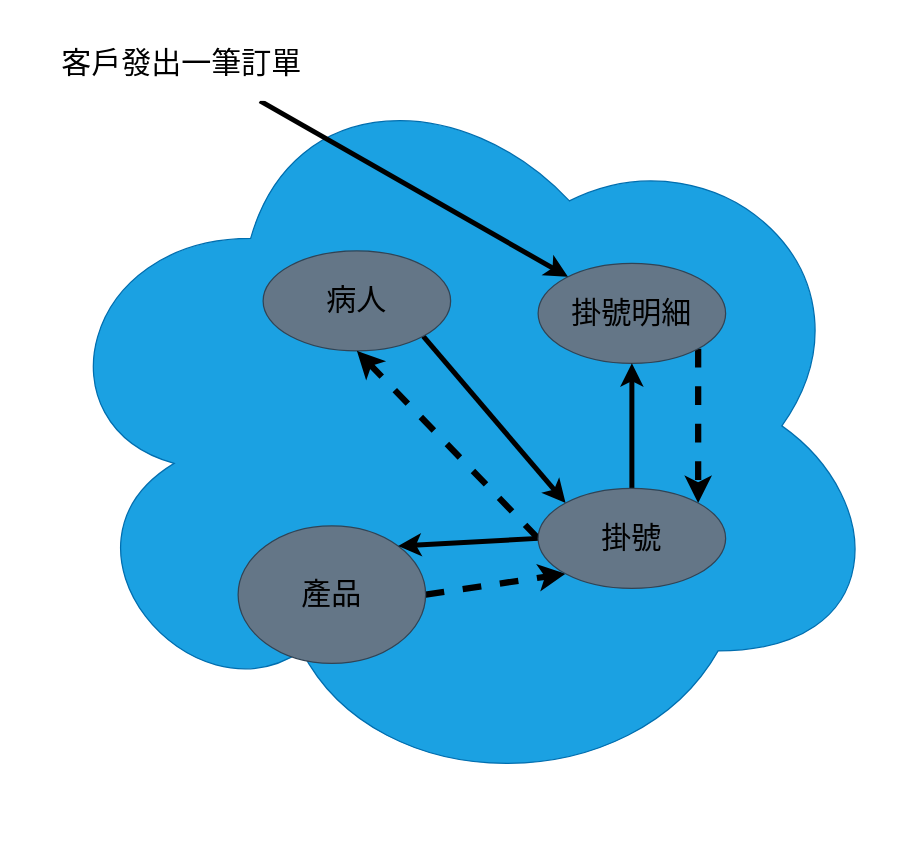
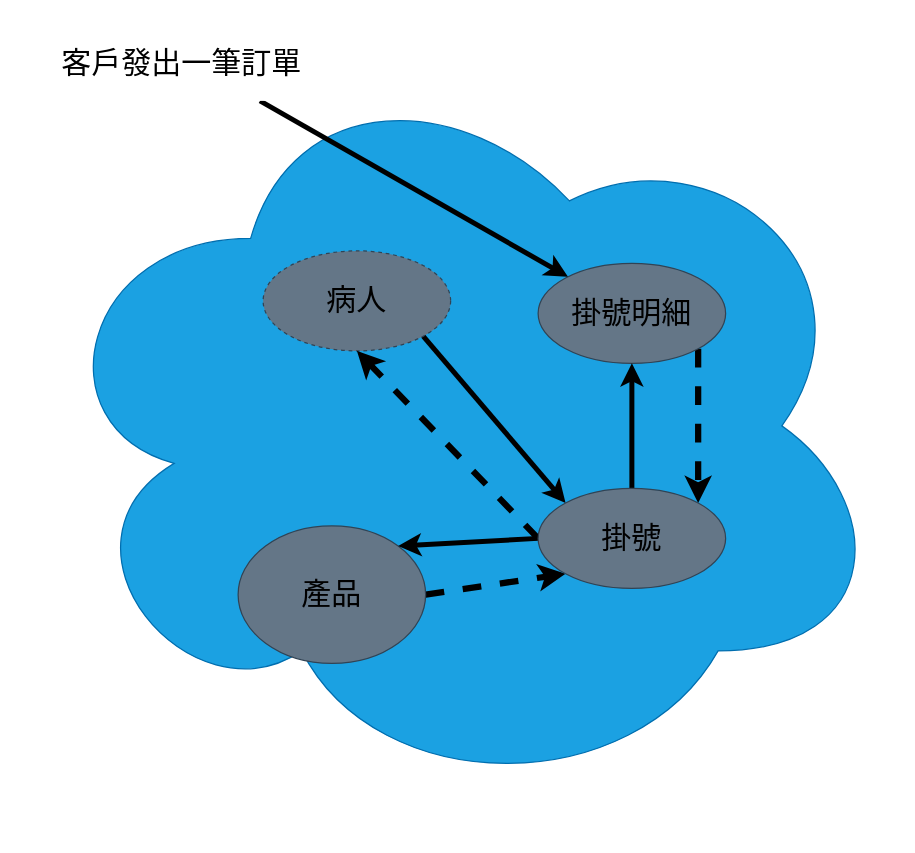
node "病人": style solid -> dashed
